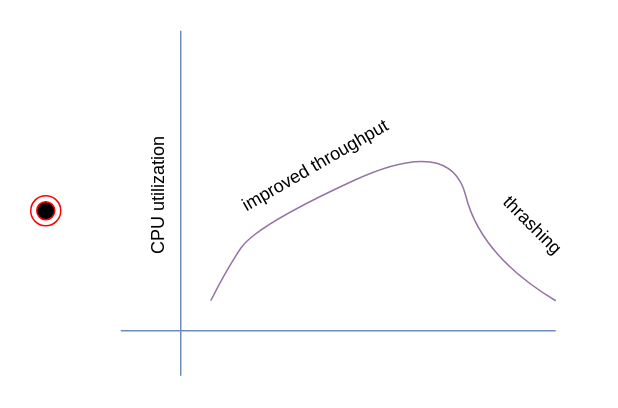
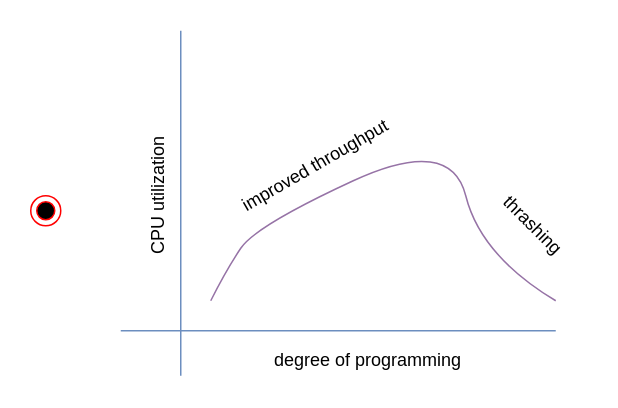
node "degree of programming": added
